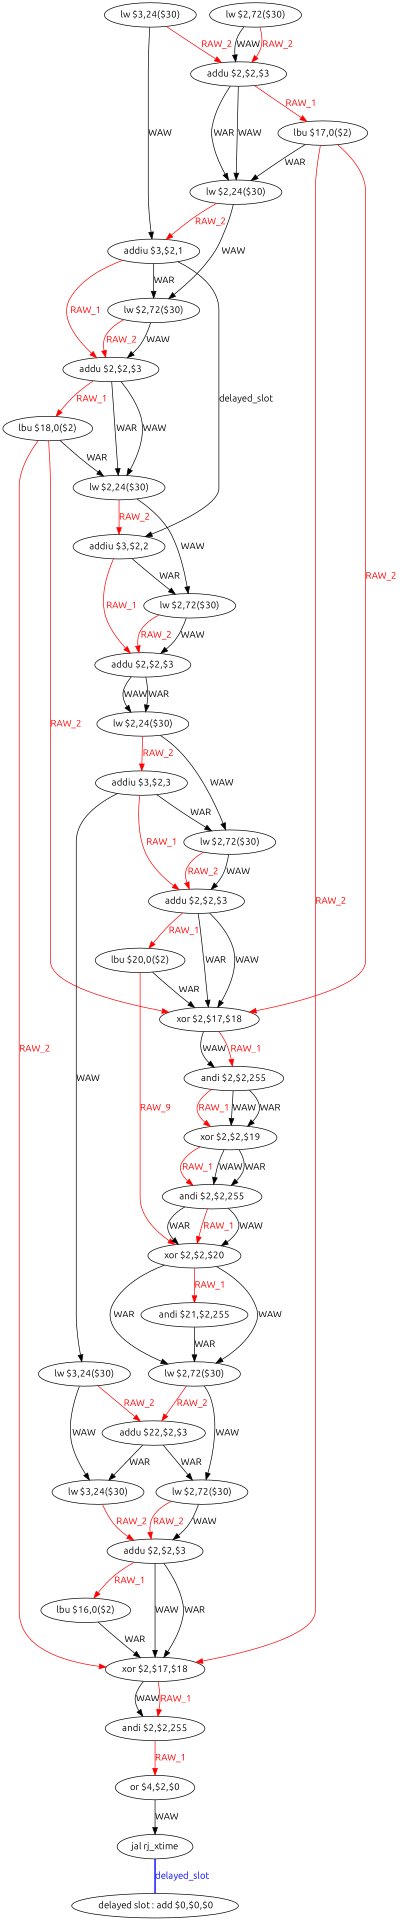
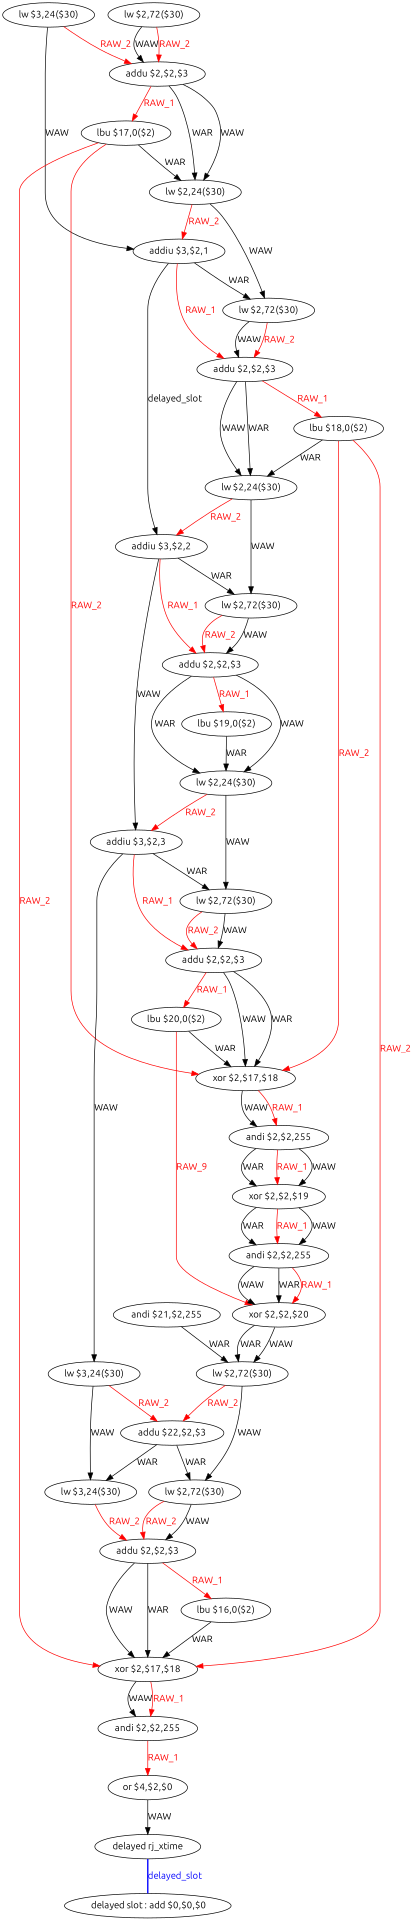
edge "addiu $3,$2,2" -> "addiu $3,$2,3": added, label "WAW"
node "lbu $19,0($2)": added
edge "xor $2,$2,$20" -> "andi $21,$2,255": removed, label "RAW_1"
node "jal rj_xtime": label "jal rj_xtime" -> "delayed rj_xtime"
